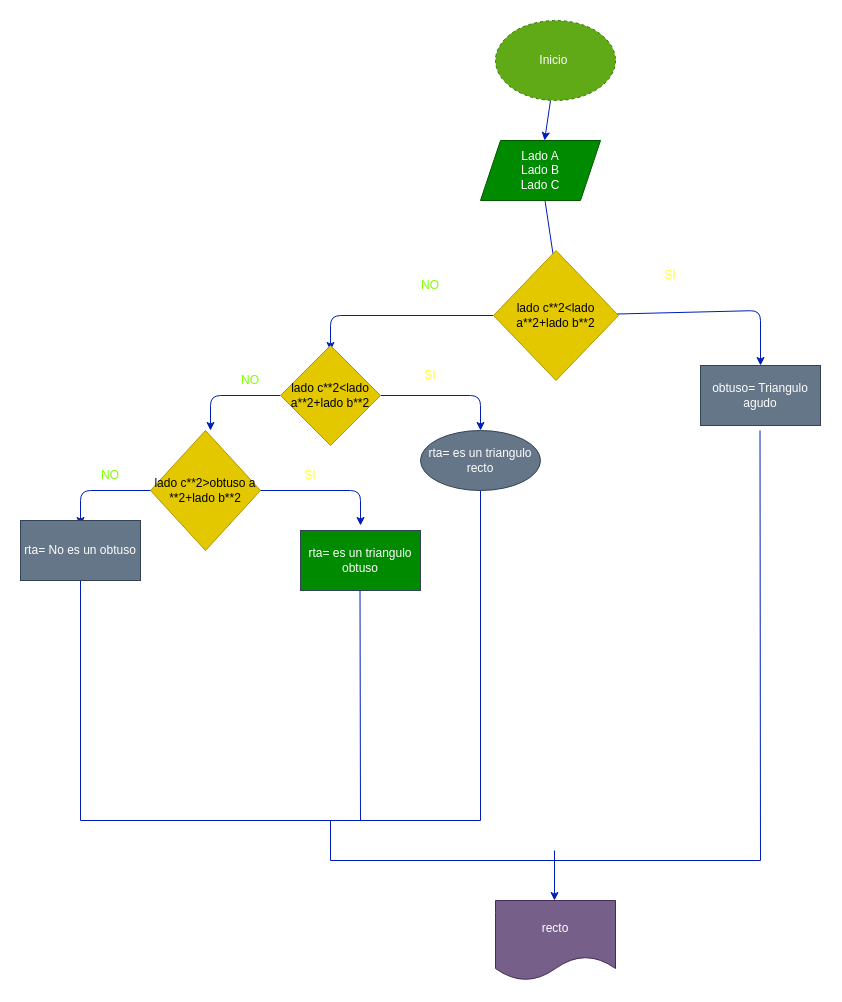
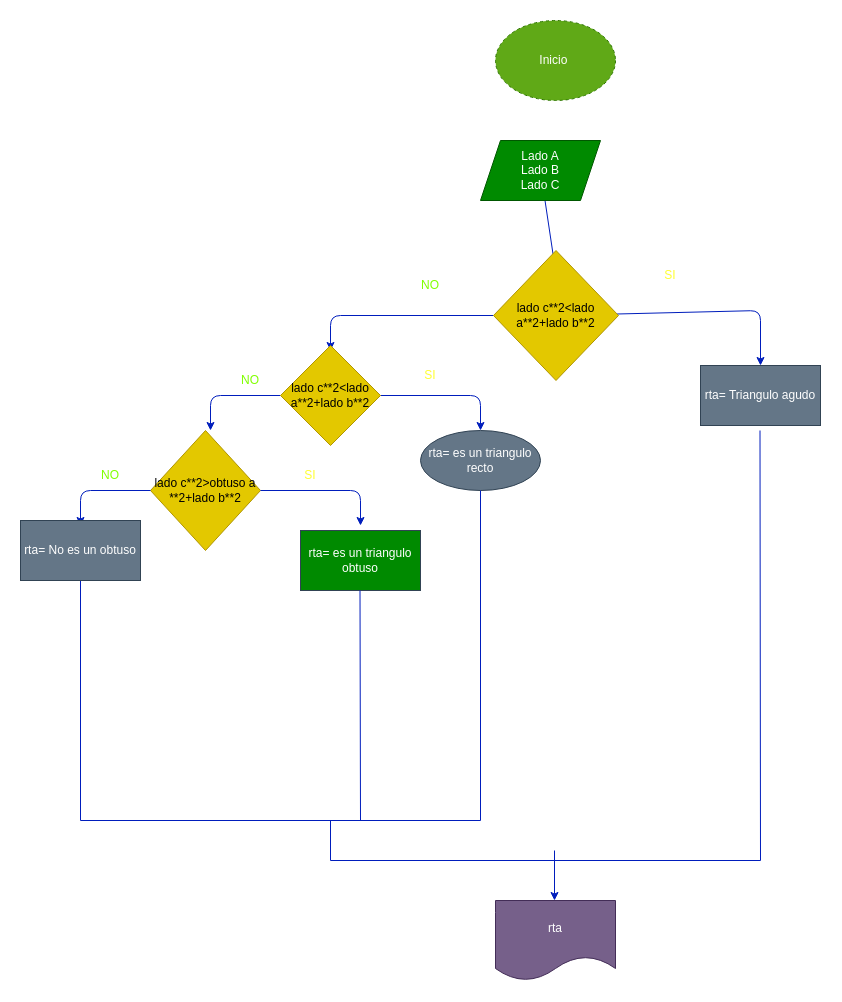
edge "Inicio" -> "Lado A Lado B Lado C": removed
node "obtuso= Triangulo agudo": label "obtuso= Triangulo agudo" -> "rta= Triangulo agudo"
node "recto": label "recto" -> "rta"
